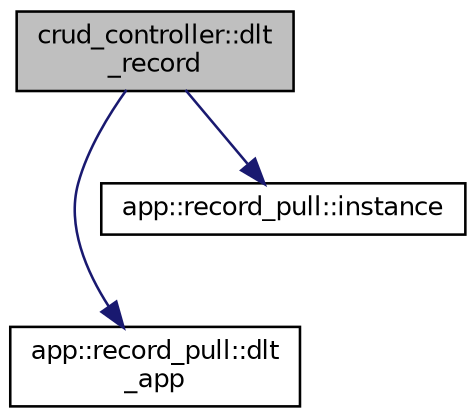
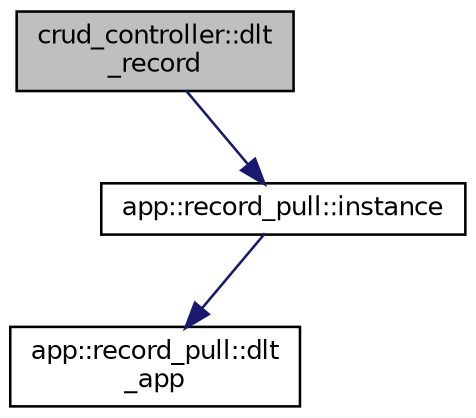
edge "crud_controller::dlt _record" -> "app::record_pull::dlt _app": now "app::record_pull::instance" -> "app::record_pull::dlt _app"
